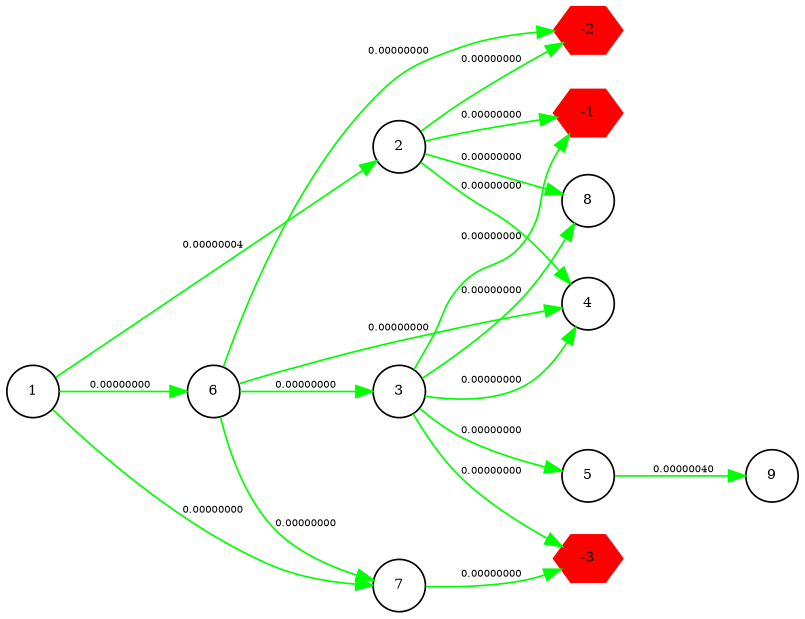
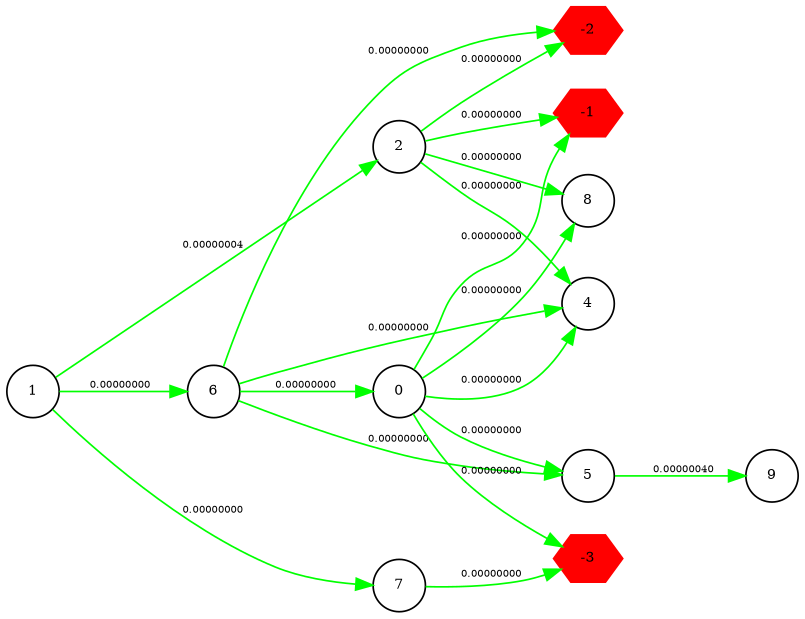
node "3": label "3" -> "0"
edge "6" -> "7": now "6" -> "5"
